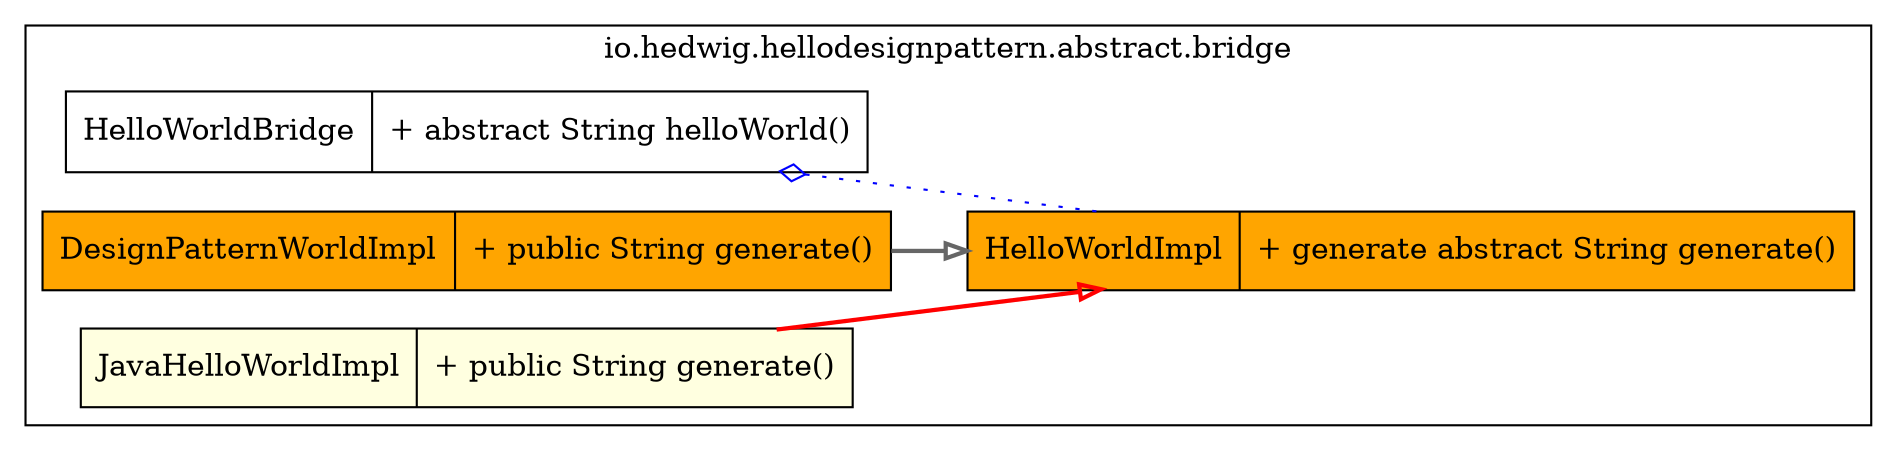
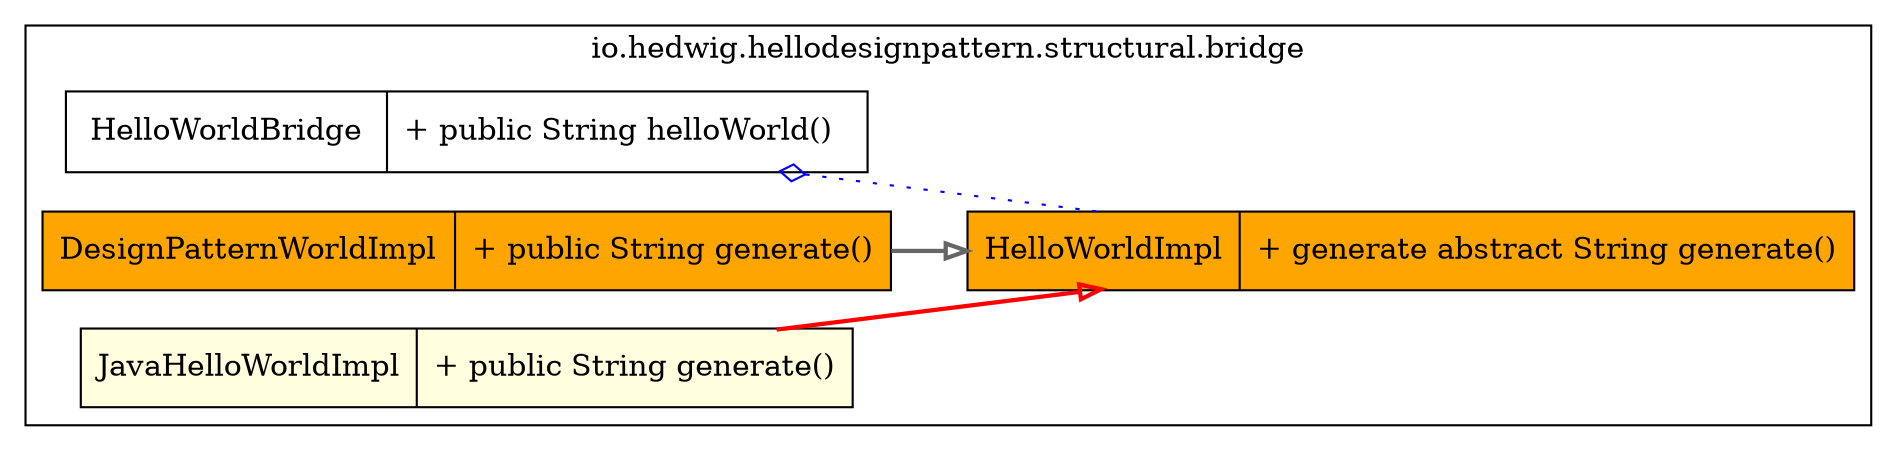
cluster "io.hedwig.hellodesignpattern.abstract.bridge": label "io.hedwig.hellodesignpattern.abstract.bridge" -> "io.hedwig.hellodesignpattern.structural.bridge"
node "HelloWorldBridge": text "+ abstract String helloWorld()" -> "+ public String helloWorld()"
